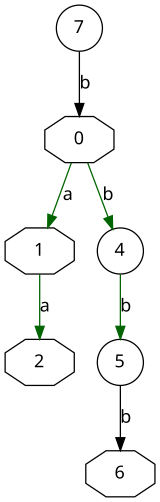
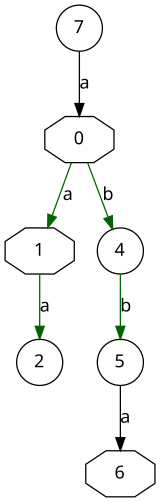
edge "7" -> "0": label "b" -> "a"
node "2": shape octagon -> circle
edge "5" -> "6": label "b" -> "a"
